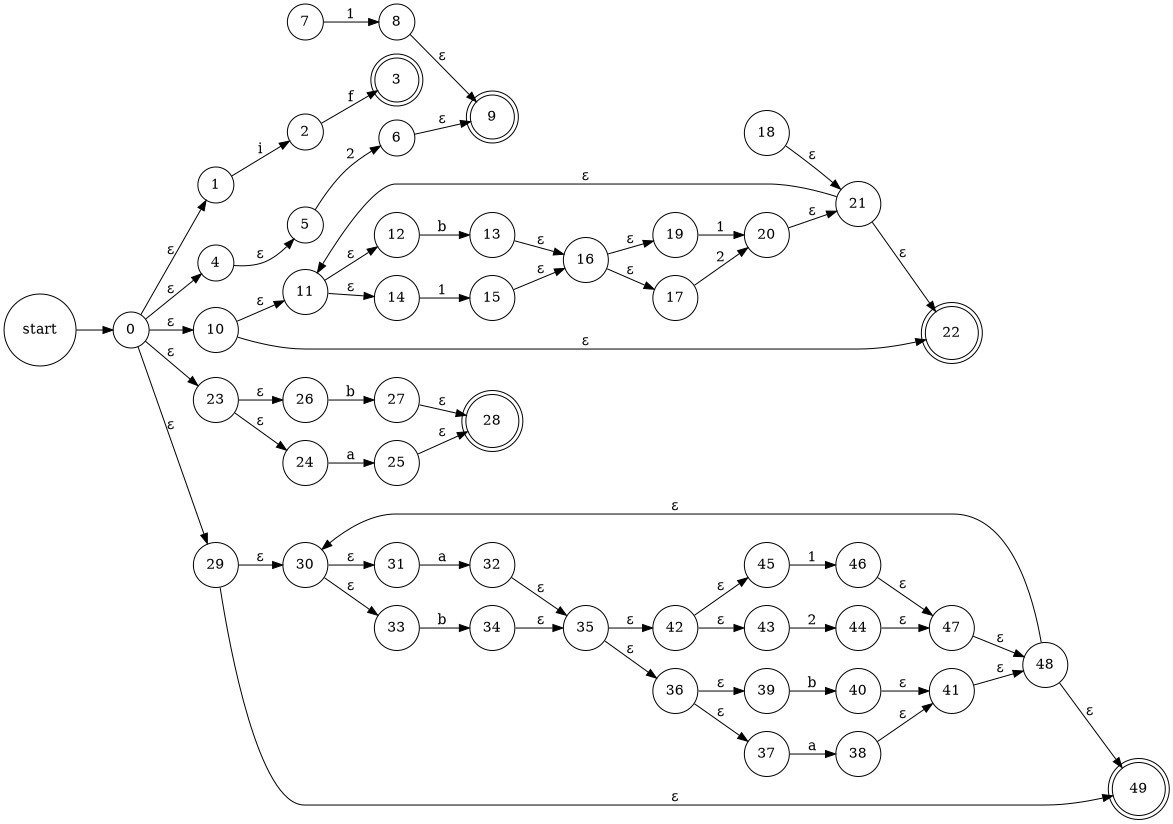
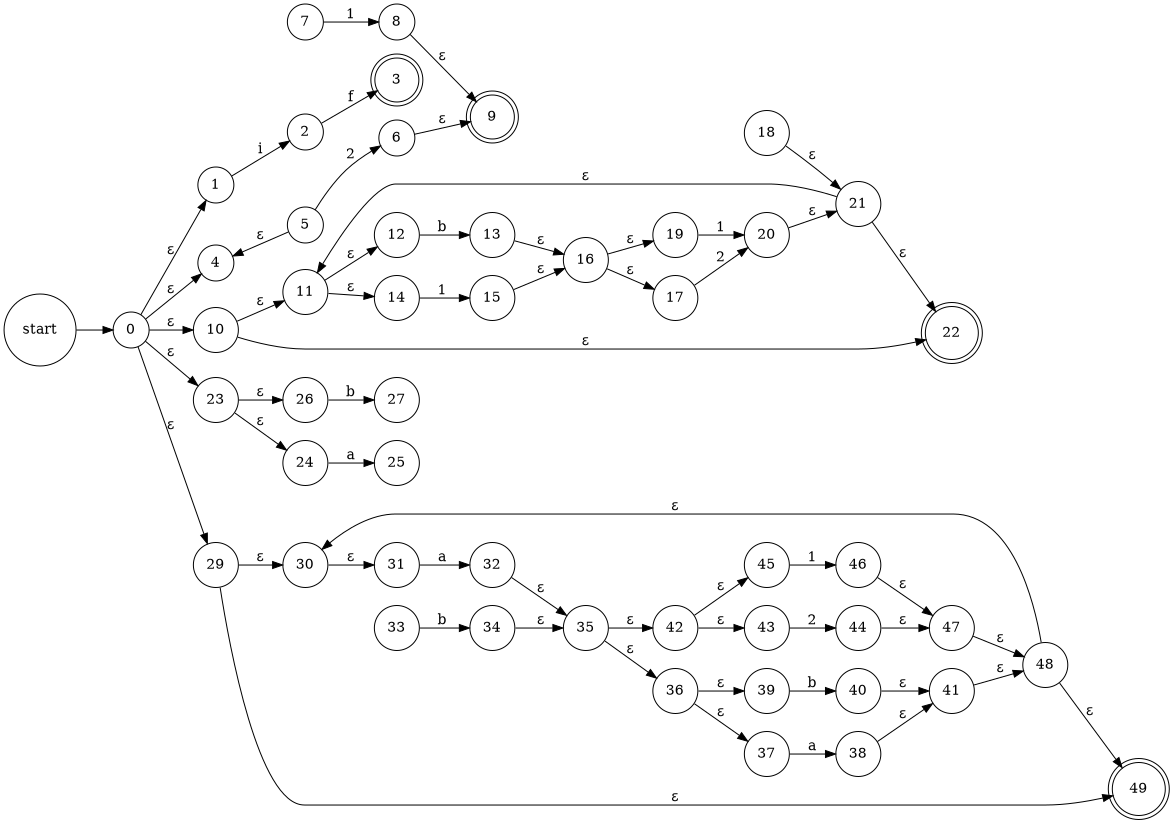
edge "4" -> "5": reversed
node "28": removed
edge "30" -> "33": removed, label "ε"
